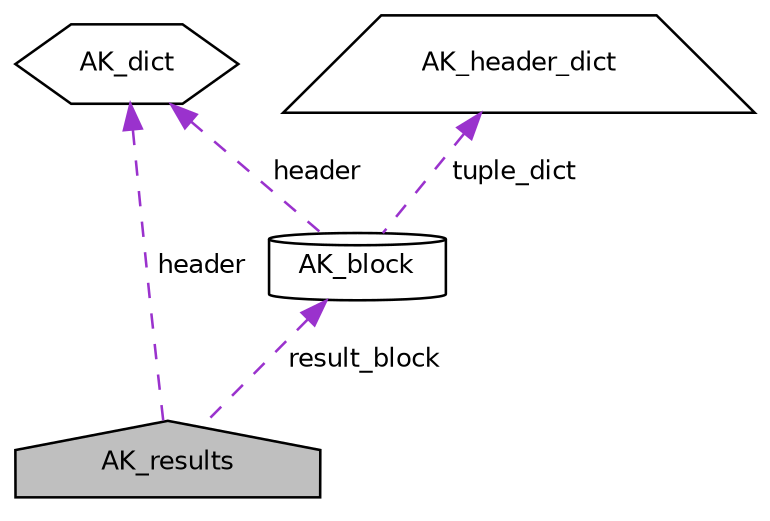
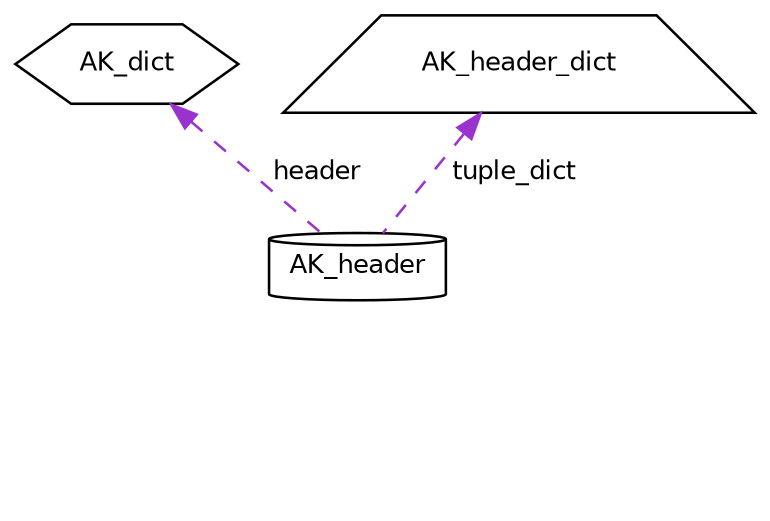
node "AK_block": label "AK_block" -> "AK_header"
node "AK_results": removed
